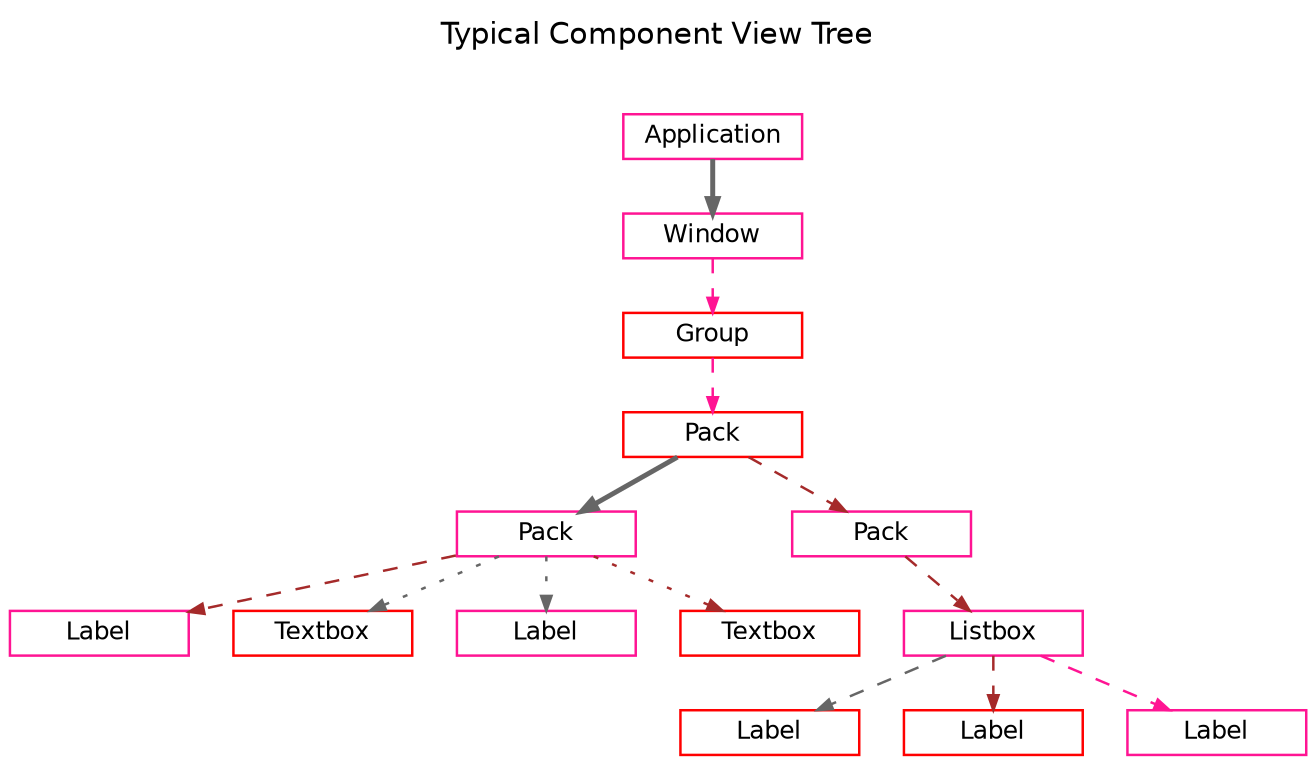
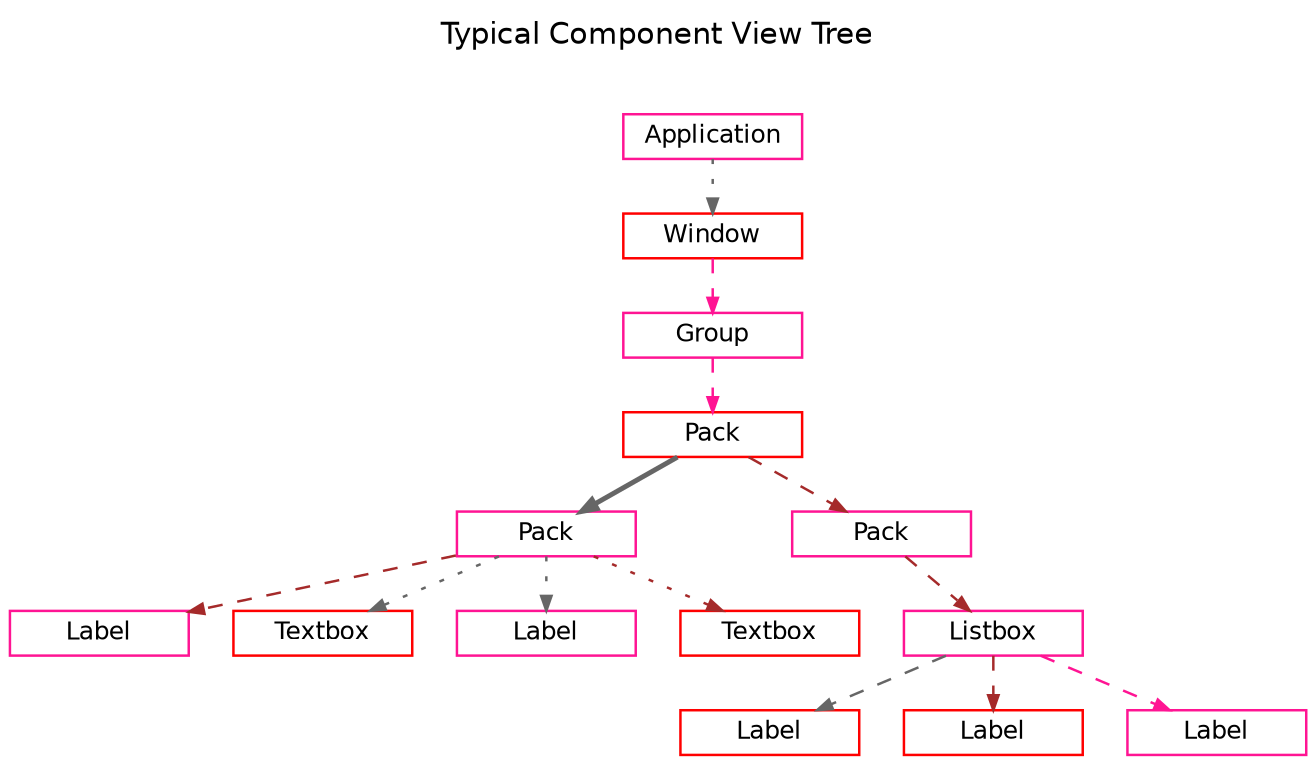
edge "Application" -> "Window": style bold -> dotted
node "Window": color deeppink -> red
node "Group": color red -> deeppink
